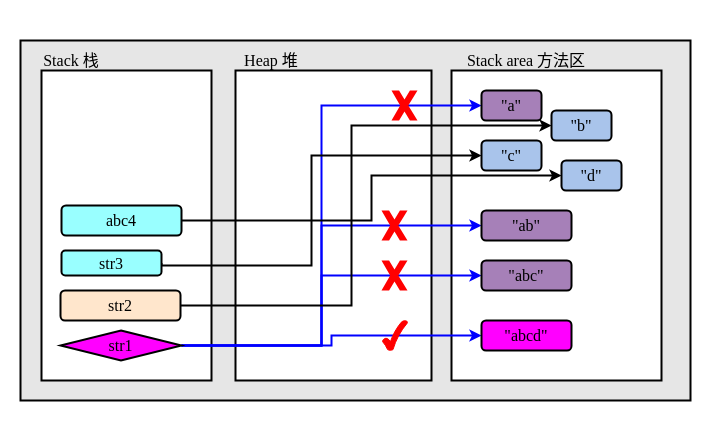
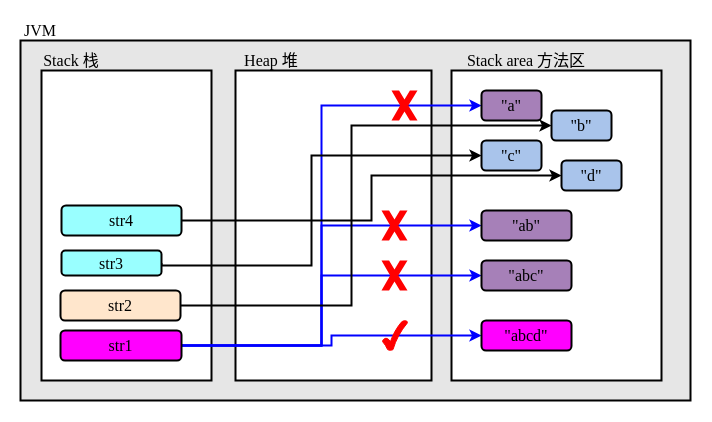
node "JVM": added
node "abc4": label "abc4" -> "str4"
node "str1": shape diamond -> rounded rectangle
